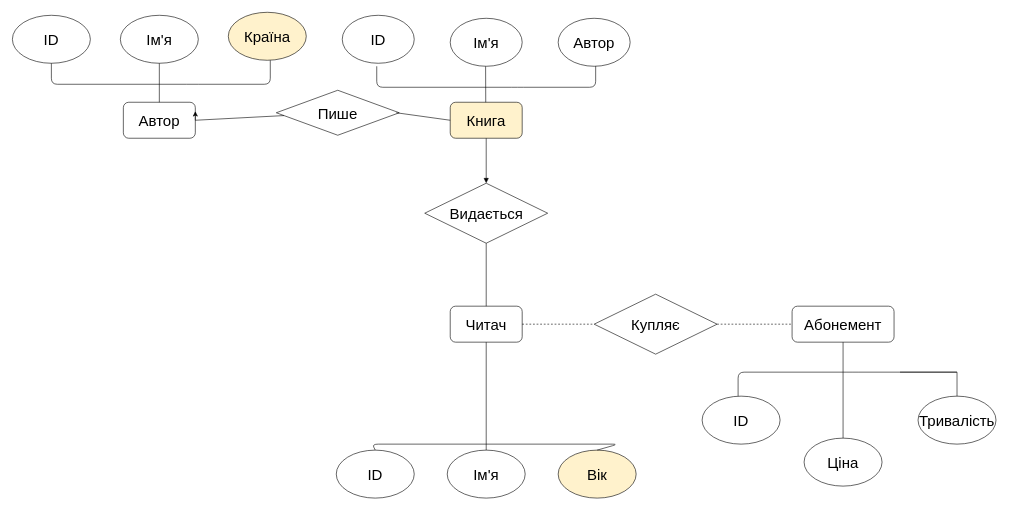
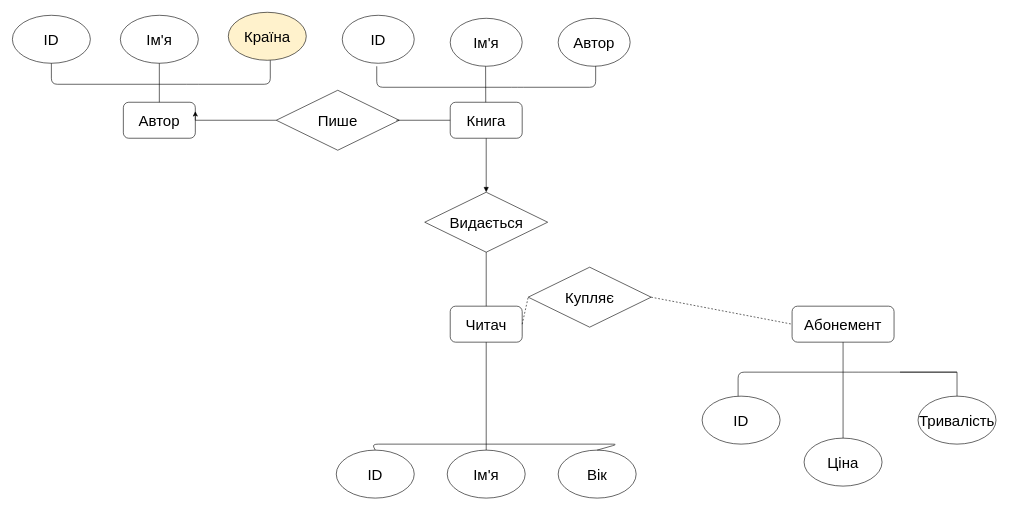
node "Пише": size 123x45 -> 123x60
node "Книга": fillcolor #fff2cc -> #ffffff
node "Видається": moved (486, 213) -> (486, 222)
node "Купляє": moved (656, 324) -> (590, 297)
node "Вік": fillcolor #fff2cc -> #ffffff
